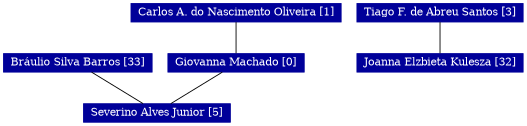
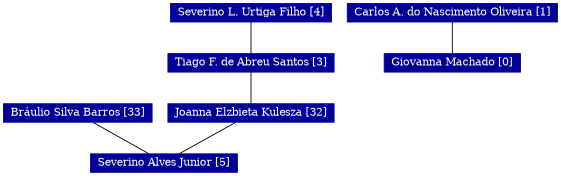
node "Severino L. Urtiga Filho [4]": added
edge "Giovanna Machado [0]" -- "Severino Alves Junior [5]": now "Joanna Elzbieta Kulesza [32]" -- "Severino Alves Junior [5]"
